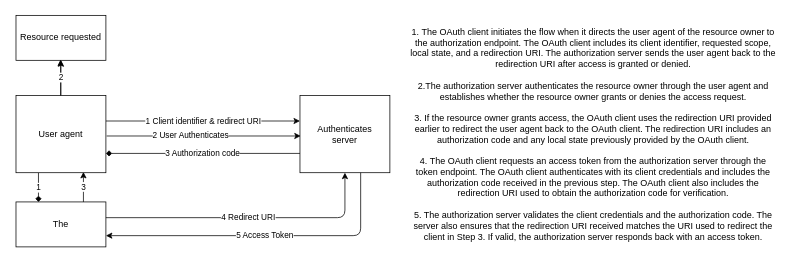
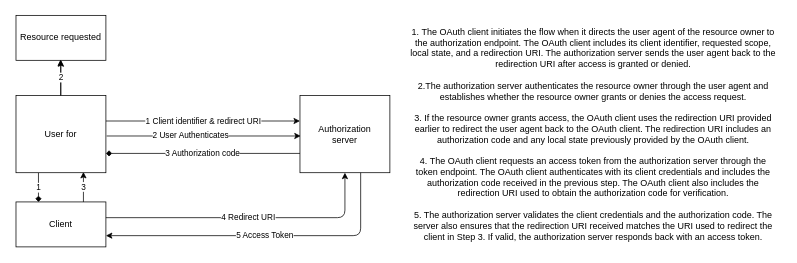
node "User agent": label "User agent" -> "User for"
node "Authenticates server": label "Authenticates server" -> "Authorization server"
node "The": label "The" -> "Client"
